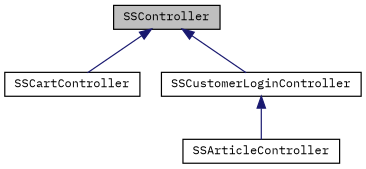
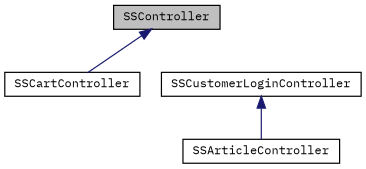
edge "SSCustomerLoginController" -> "SSController": removed
